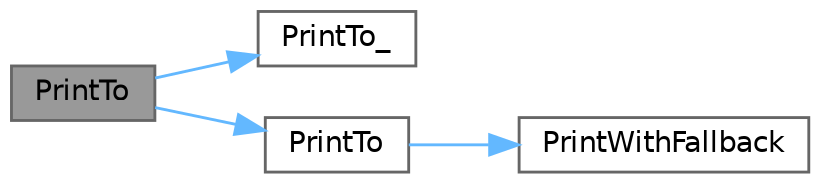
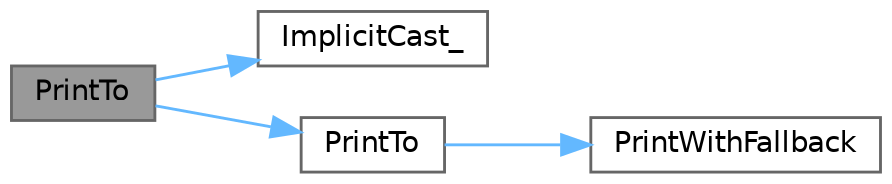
node "PrintTo_": label "PrintTo_" -> "ImplicitCast_"
